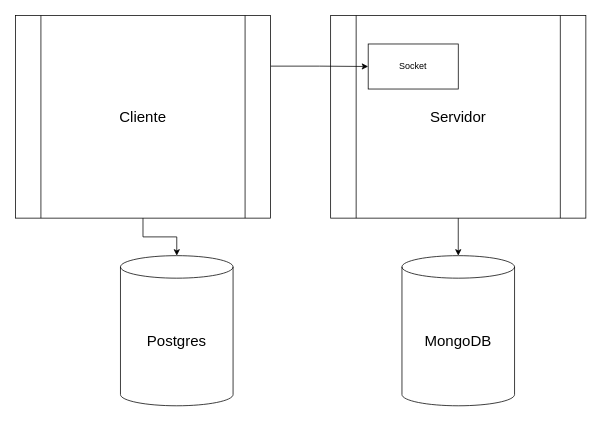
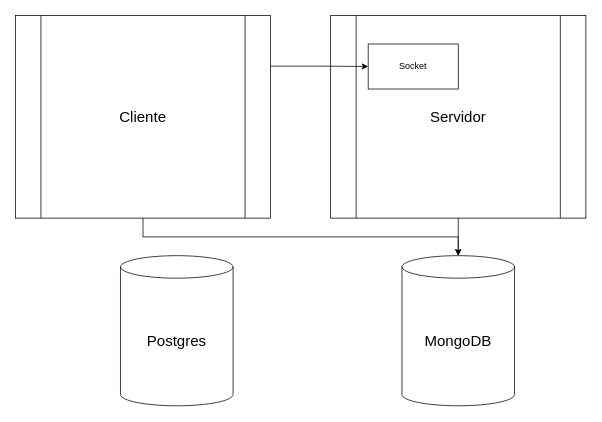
edge "Cliente" -> "Postgres": now "Cliente" -> "MongoDB"
